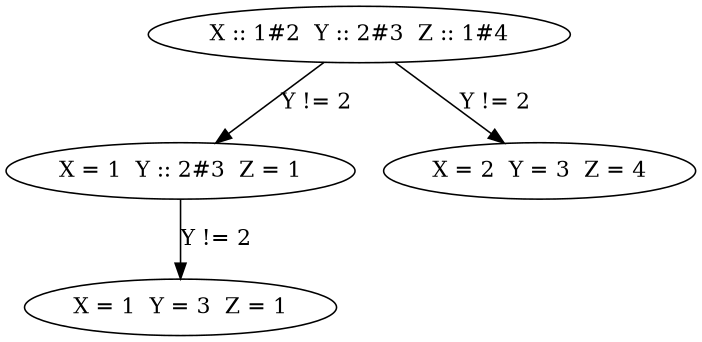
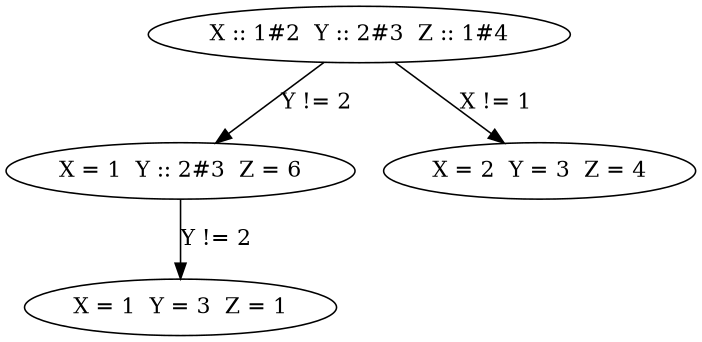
edge "X :: 1#2  Y :: 2#3  Z :: 1#4" -> "X = 2  Y = 3  Z = 4": label "Y != 2" -> "X != 1"
node "X = 1  Y :: 2#3  Z = 1": label "X = 1  Y :: 2#3  Z = 1" -> "X = 1  Y :: 2#3  Z = 6"
